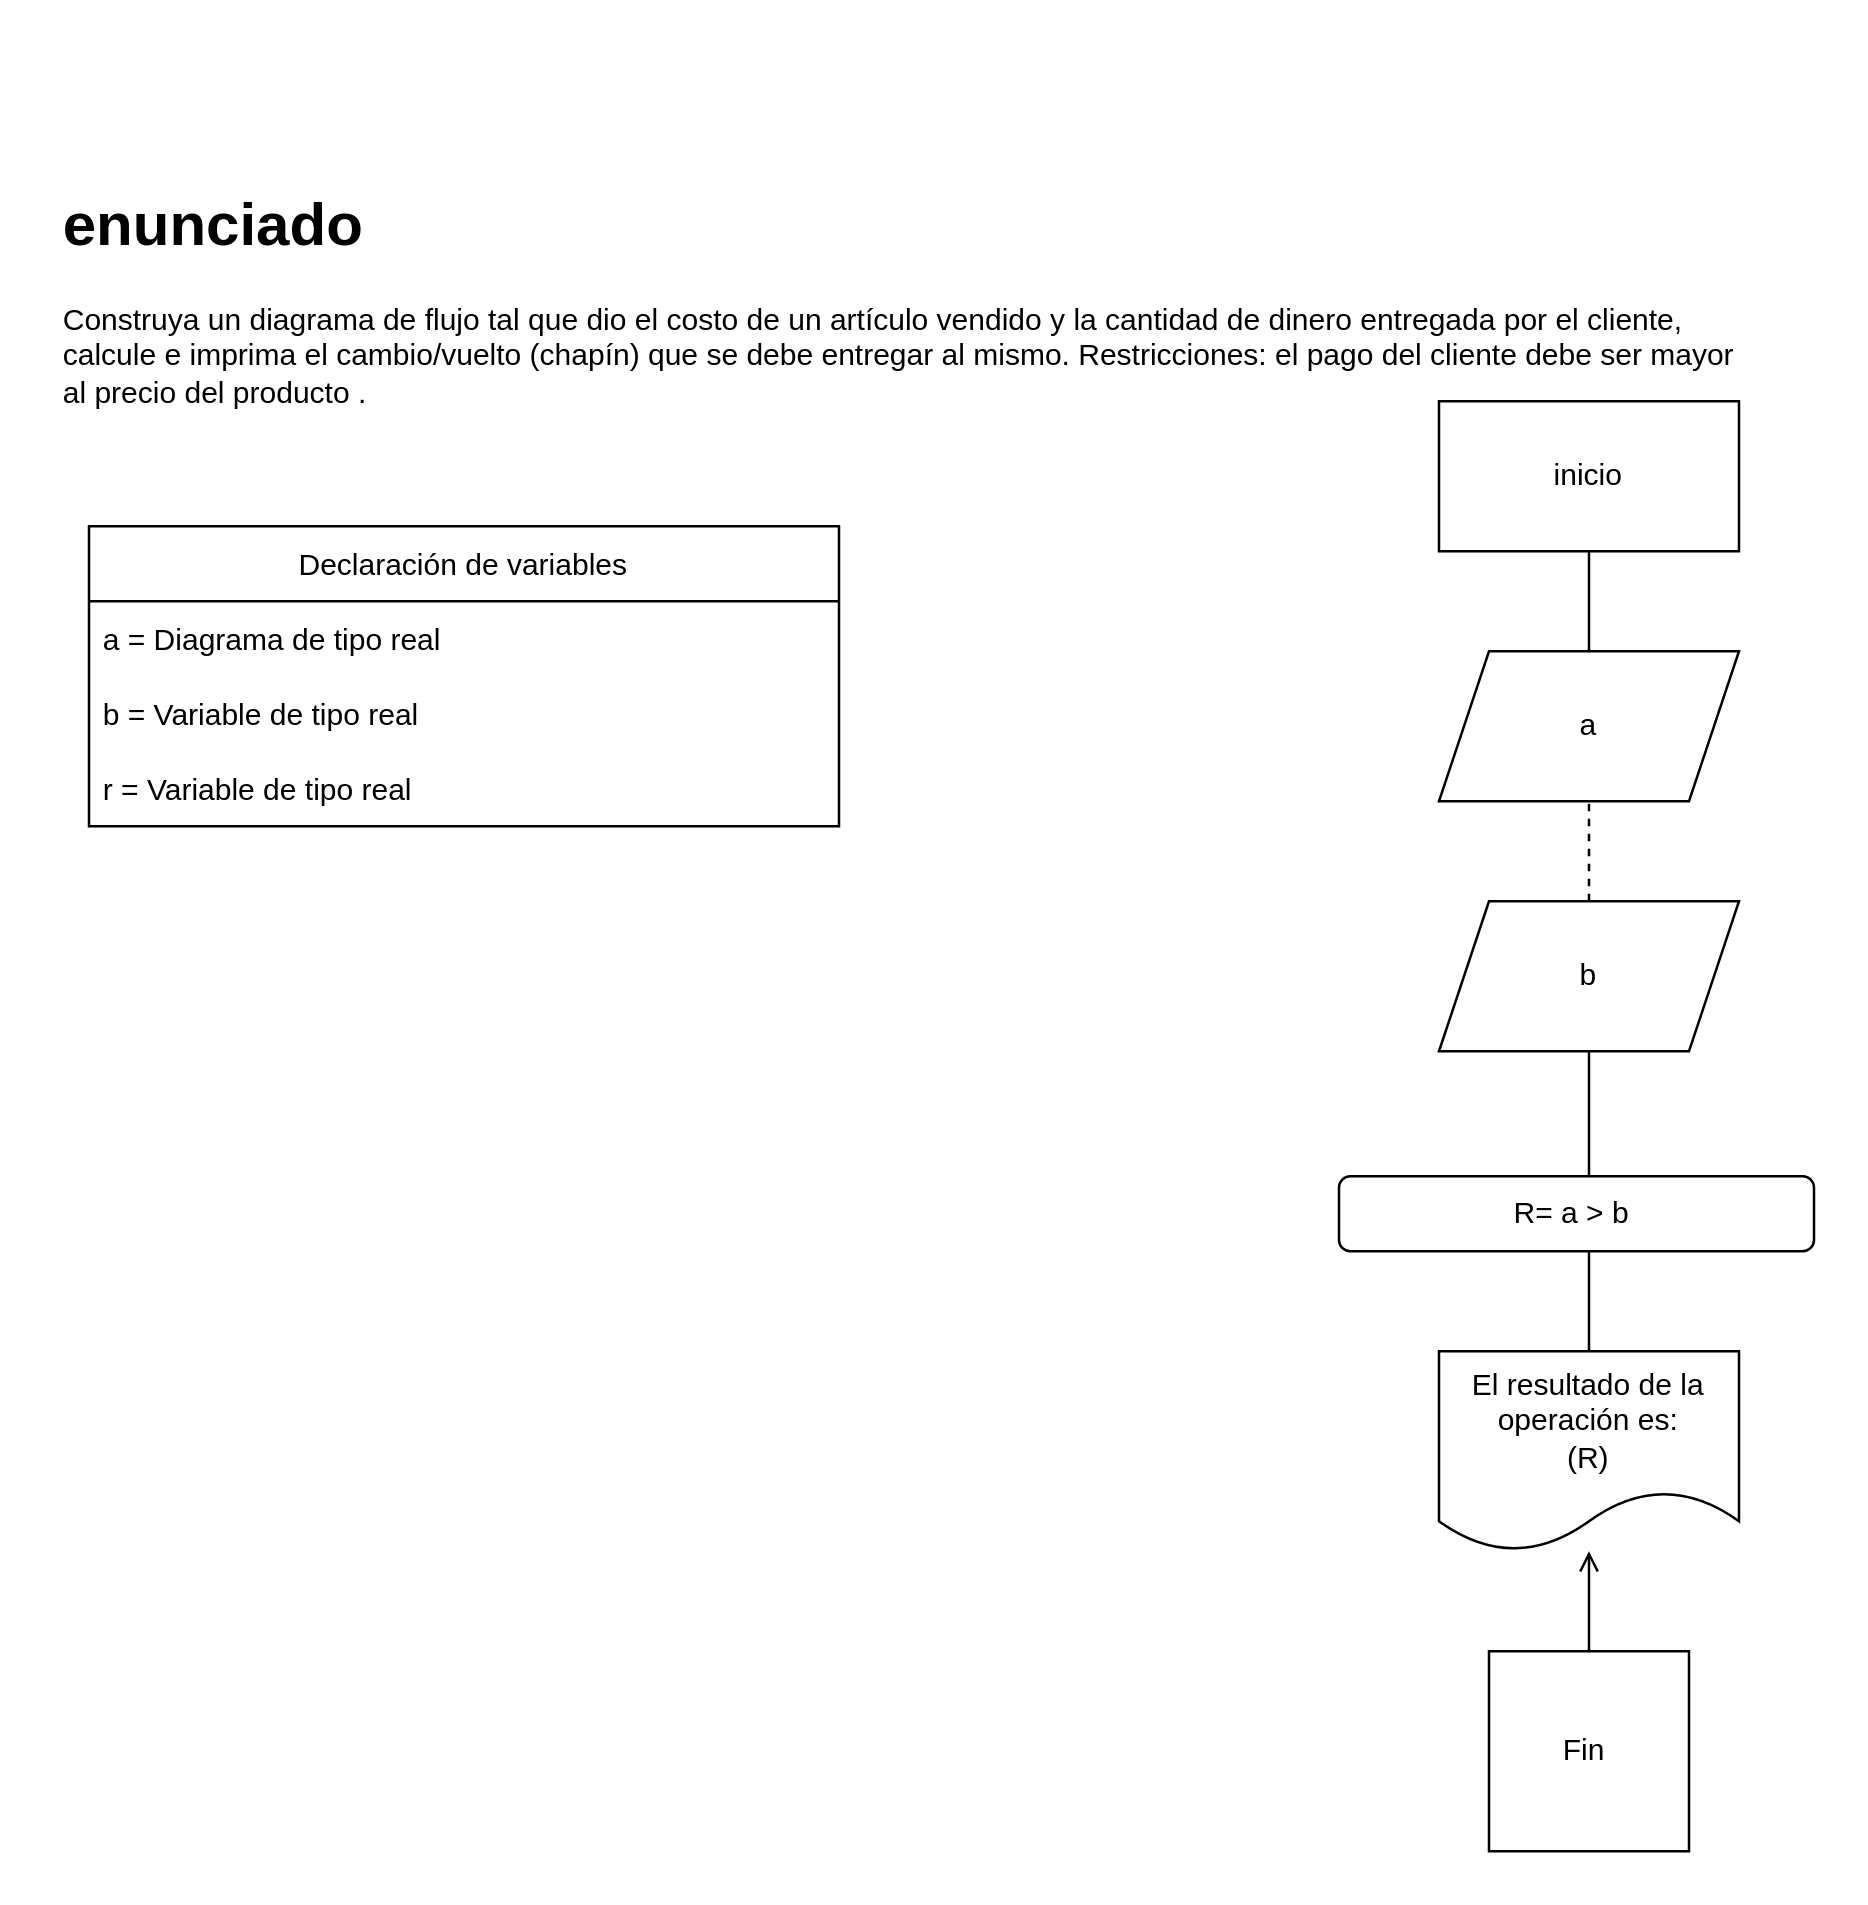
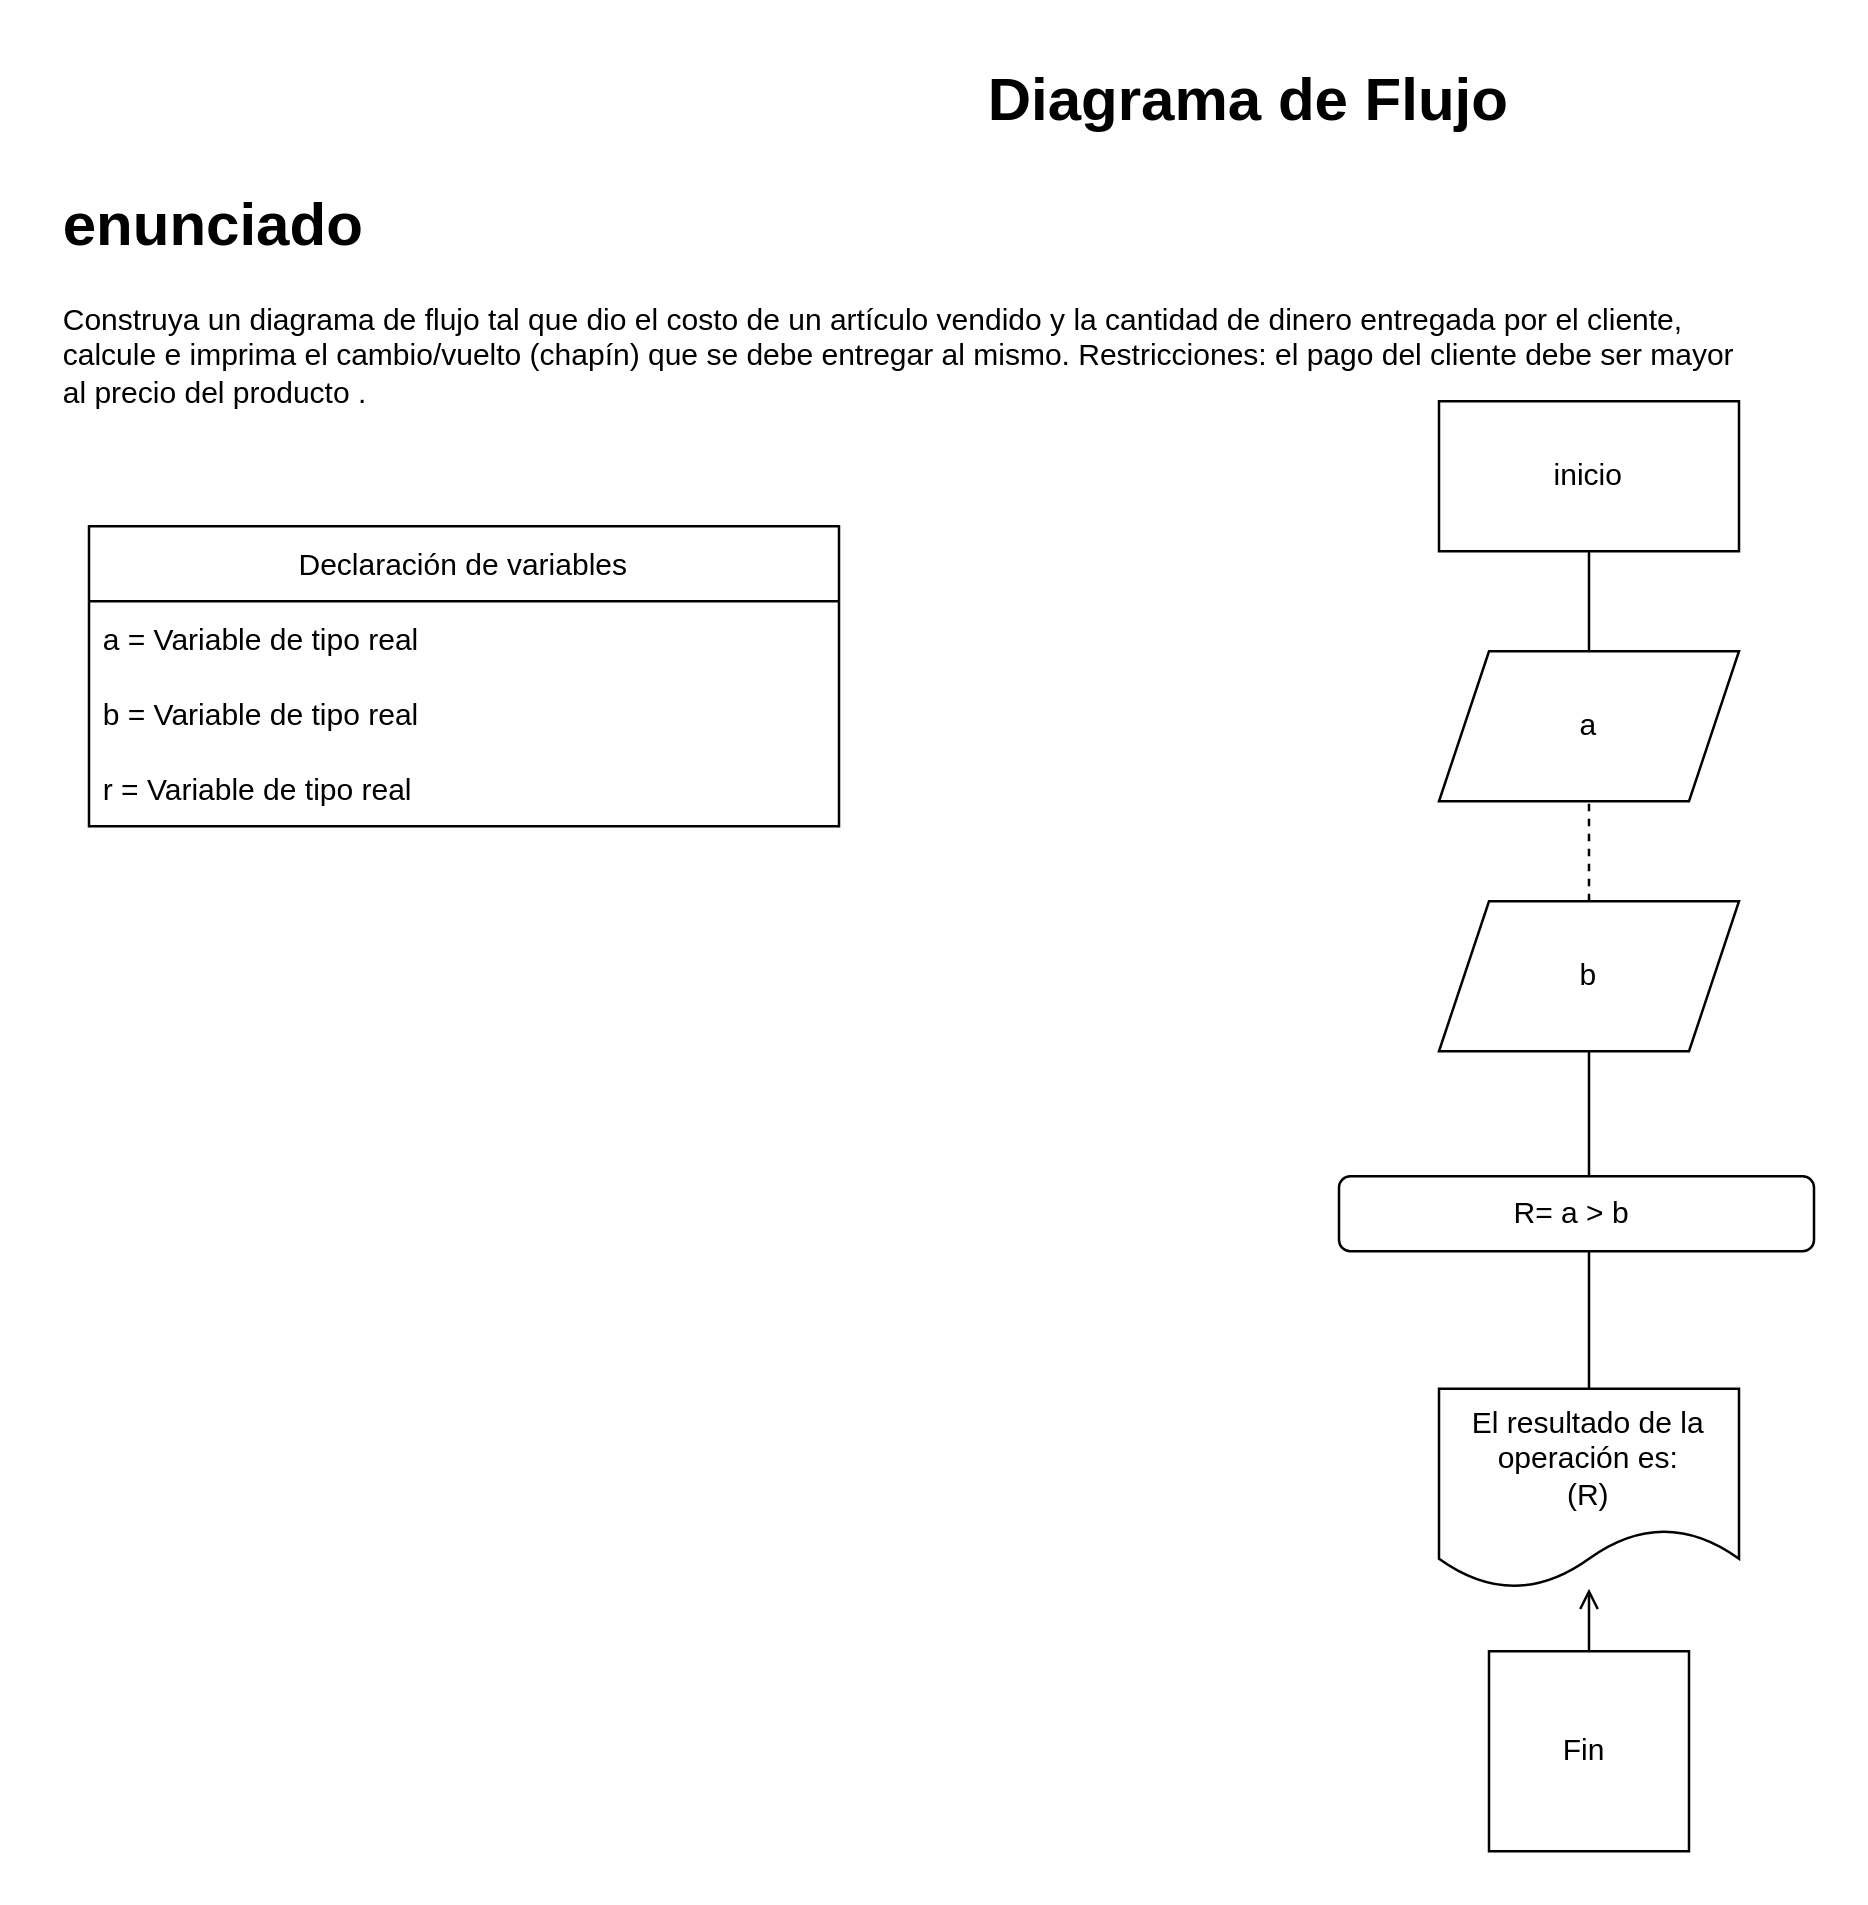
node "Diagrama de Flujo": added
node "a = Diagrama de tipo real": label "a = Diagrama de tipo real" -> "a = Variable de tipo real"
node "El resultado de la operación es: (R)": moved (1589, 1451) -> (1589, 1489)
